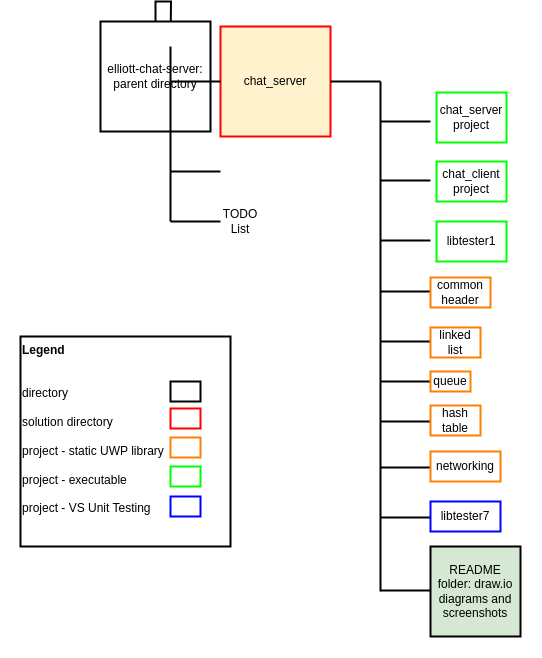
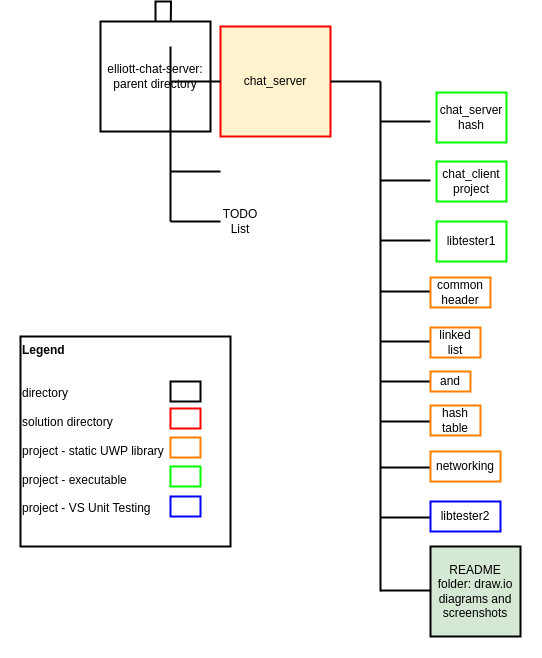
node "chat_server project": label "chat_server project" -> "chat_server hash"
node "queue": label "queue" -> "and"
node "libtester7": label "libtester7" -> "libtester2"
